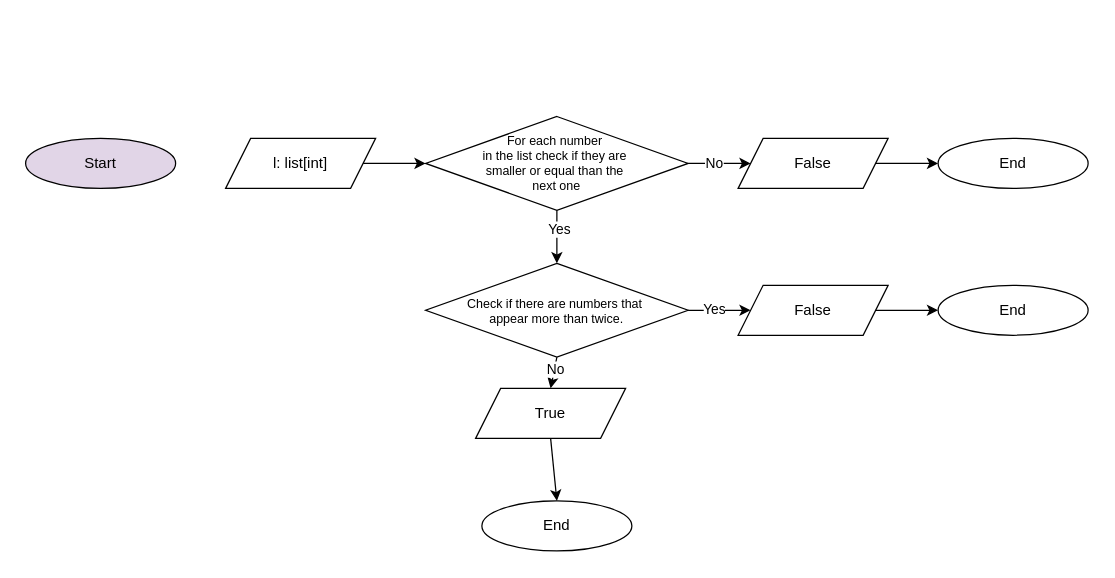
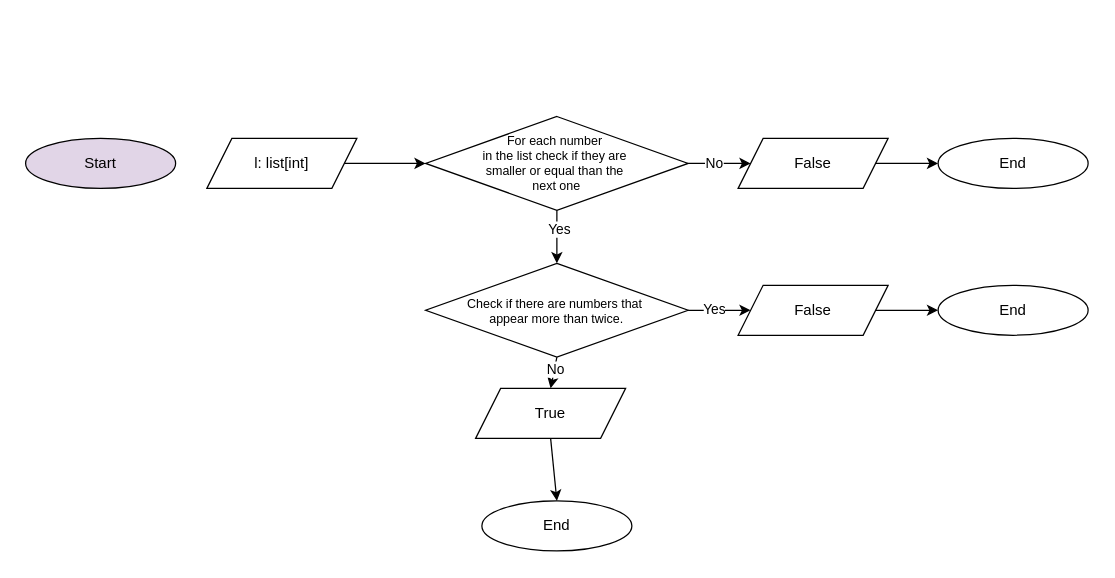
node "l: list[int]": moved (301, 163) -> (282, 163)
